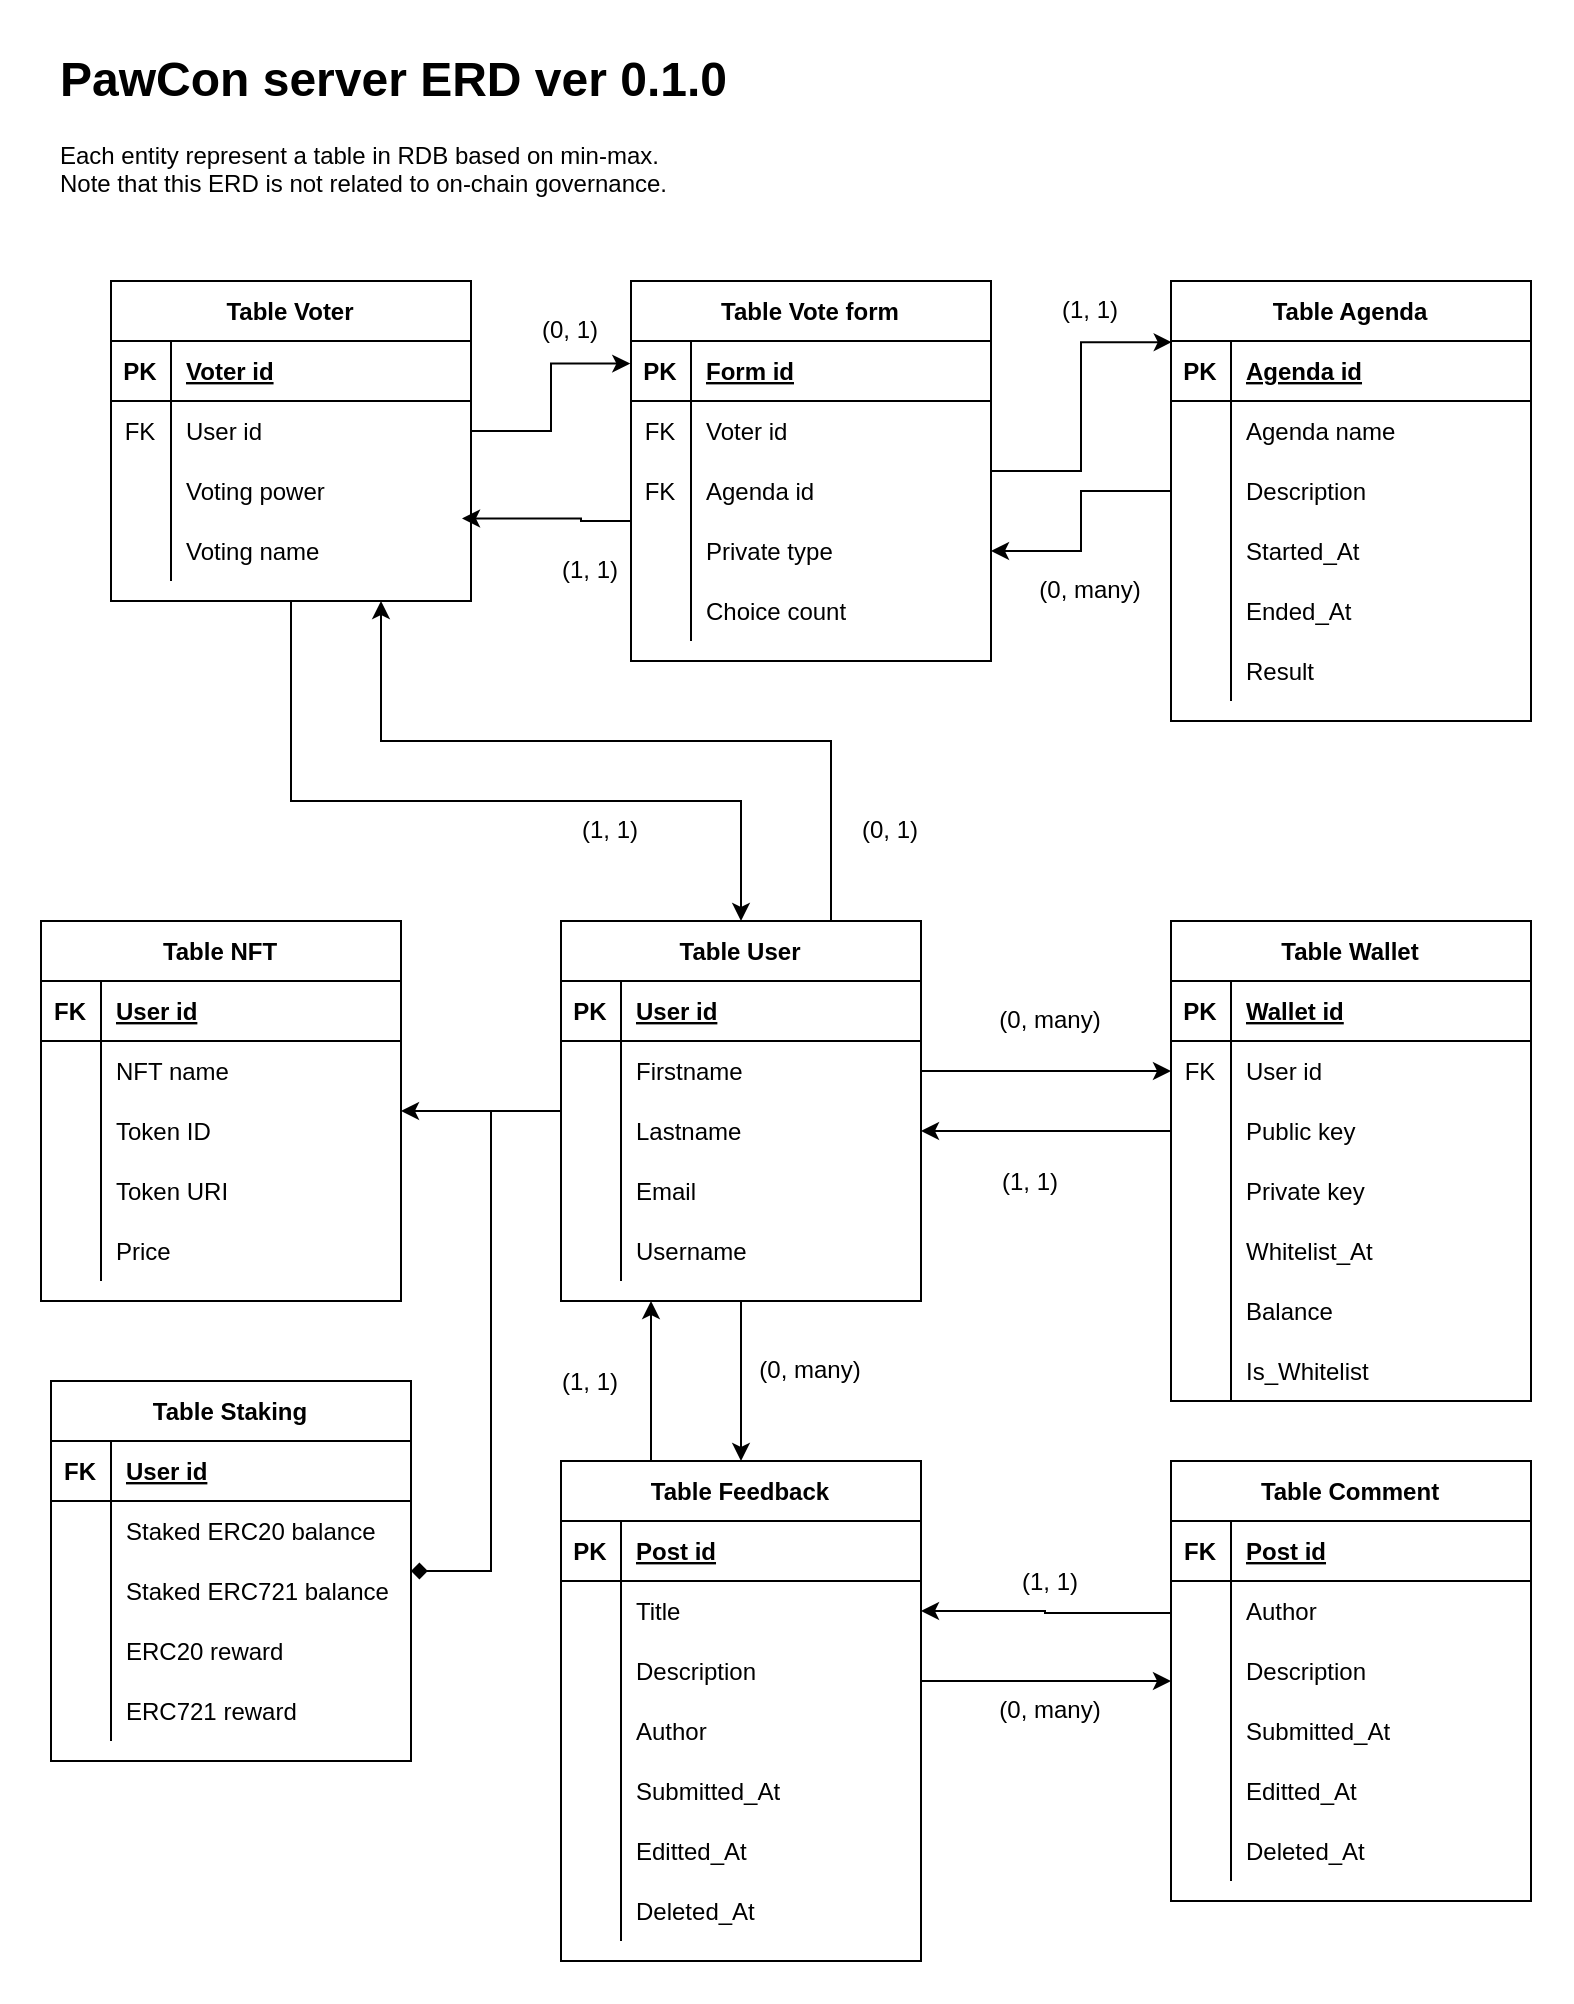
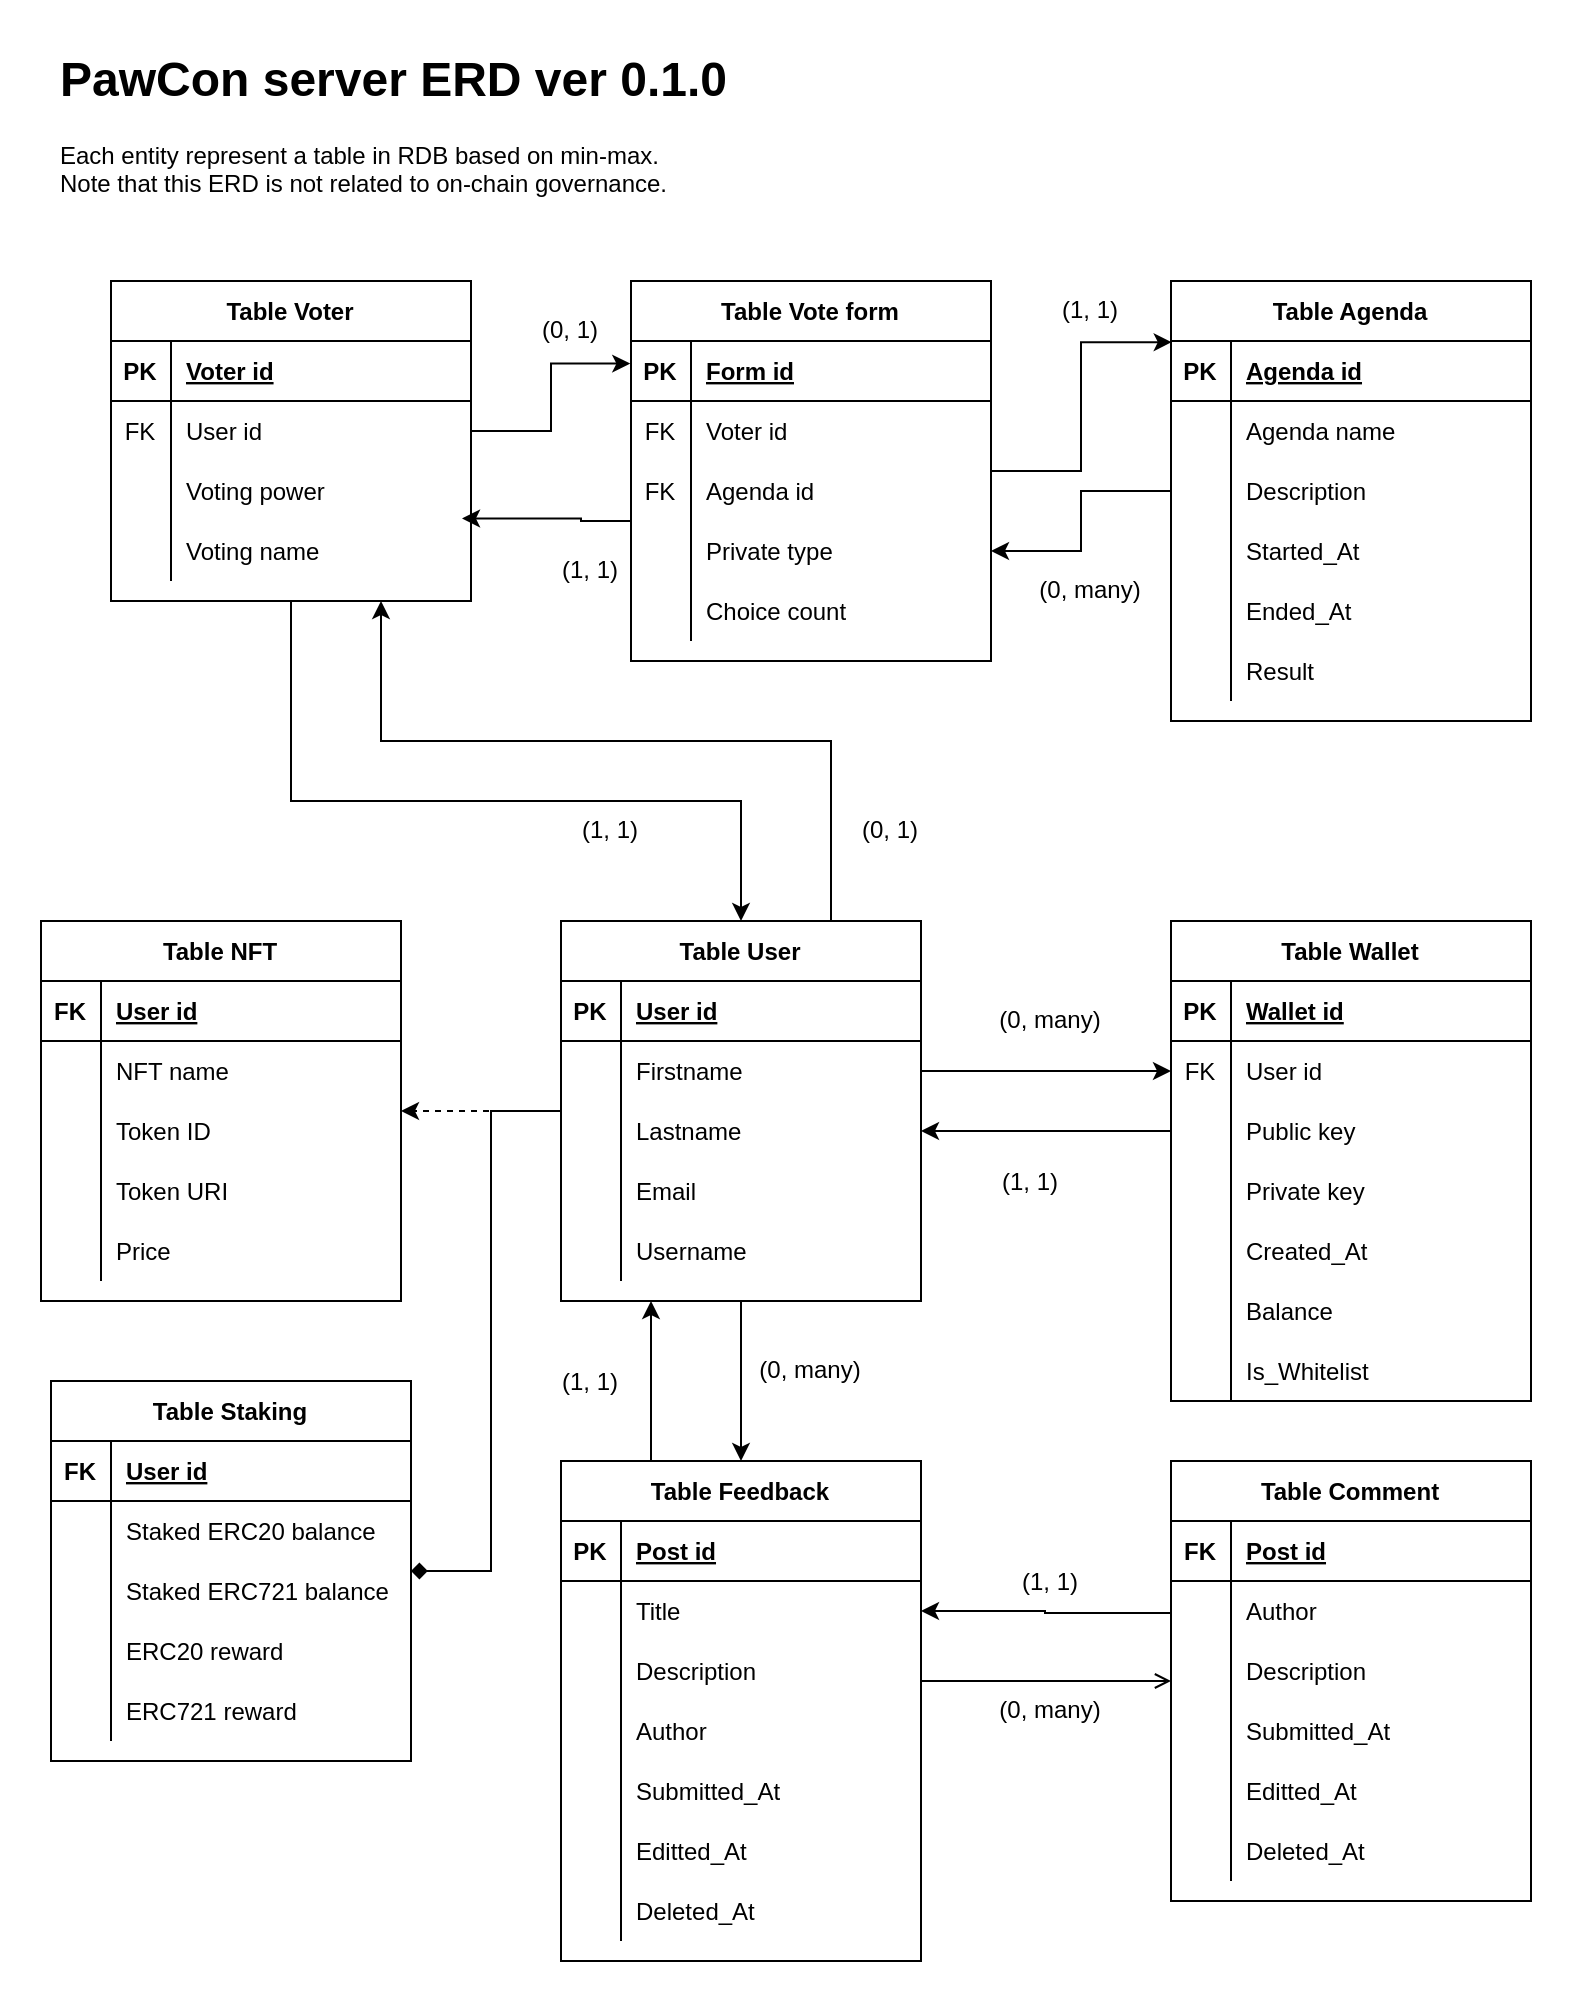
edge "Table User" -> "Table NFT": style solid -> dashed
node "Whitelist_At": label "Whitelist_At" -> "Created_At"
edge "Table Feedback" -> "Table Comment": arrowhead classic -> open
